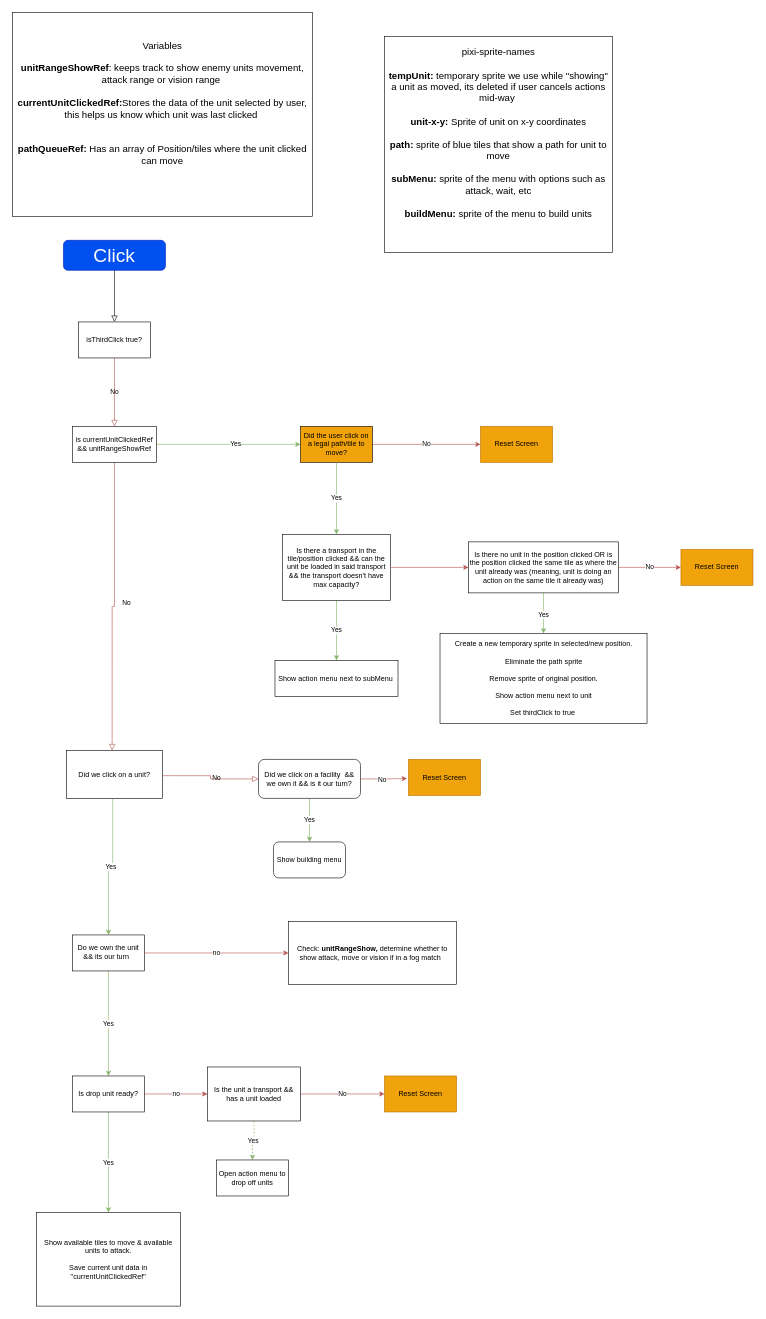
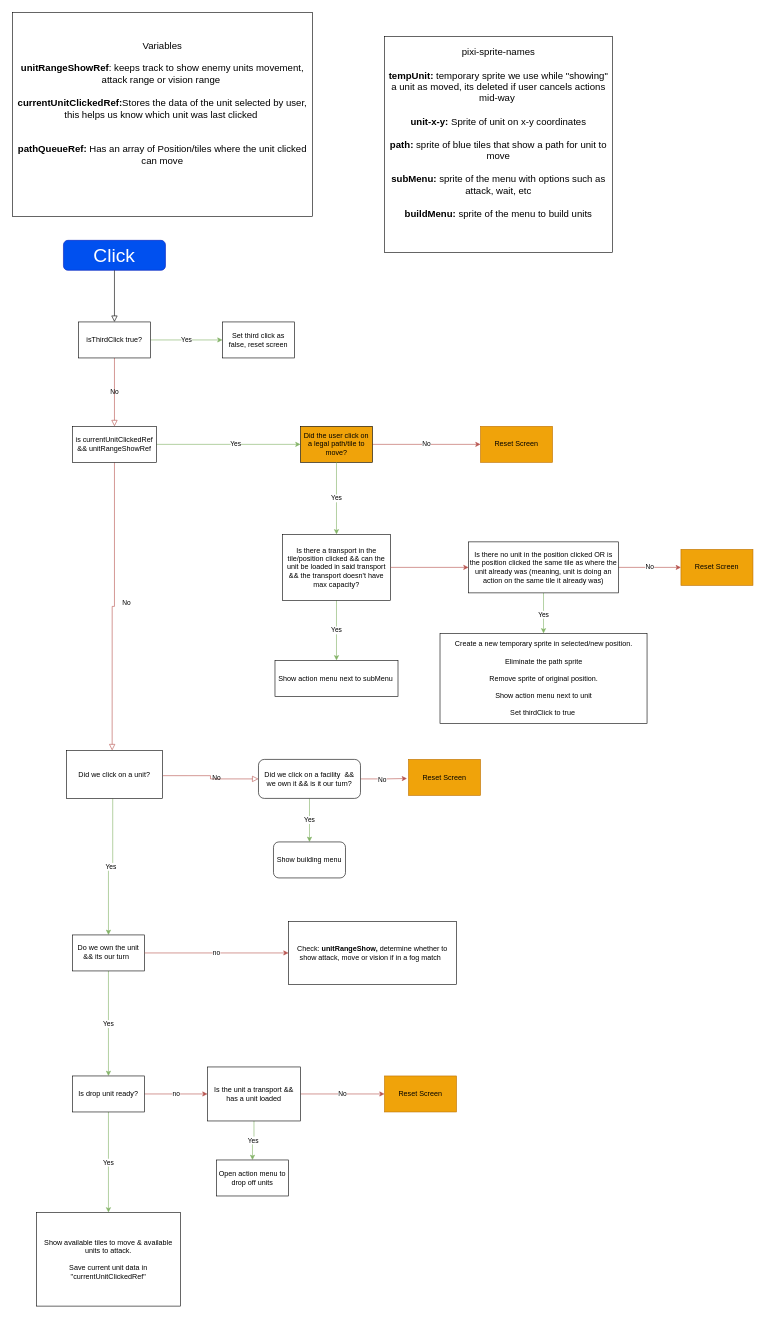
edge "isThirdClick true?" -> "Set third click as false, reset screen": added, label "Yes"
node "Set third click as false, reset screen": added
edge "Is the unit a transport && has a unit loaded" -> "Open action menu to drop off units": style dashed -> solid
